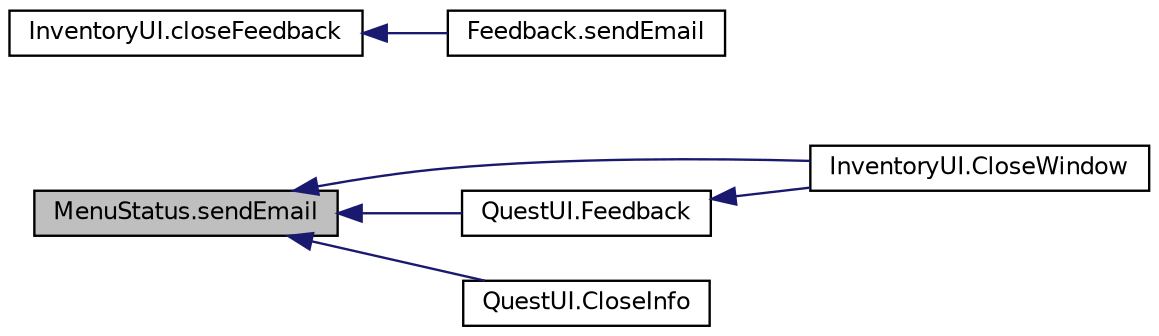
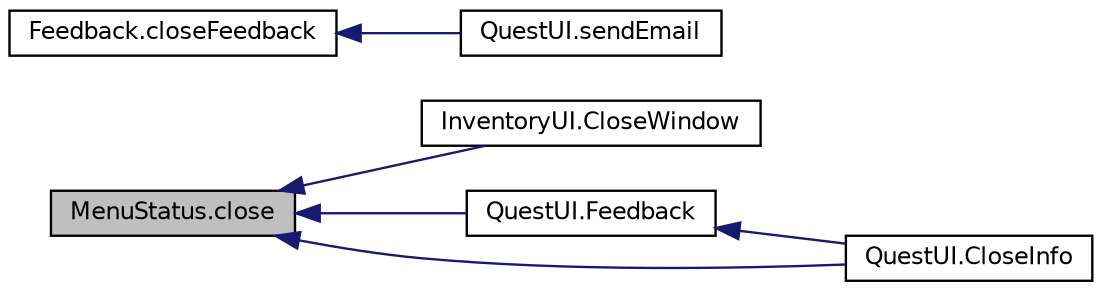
node "InventoryUI.closeFeedback": label "InventoryUI.closeFeedback" -> "Feedback.closeFeedback"
node "Feedback.sendEmail": label "Feedback.sendEmail" -> "QuestUI.sendEmail"
edge "InventoryUI.CloseWindow" -> "QuestUI.Feedback": now "QuestUI.CloseInfo" -> "QuestUI.Feedback"
node "MenuStatus.sendEmail": label "MenuStatus.sendEmail" -> "MenuStatus.close"
